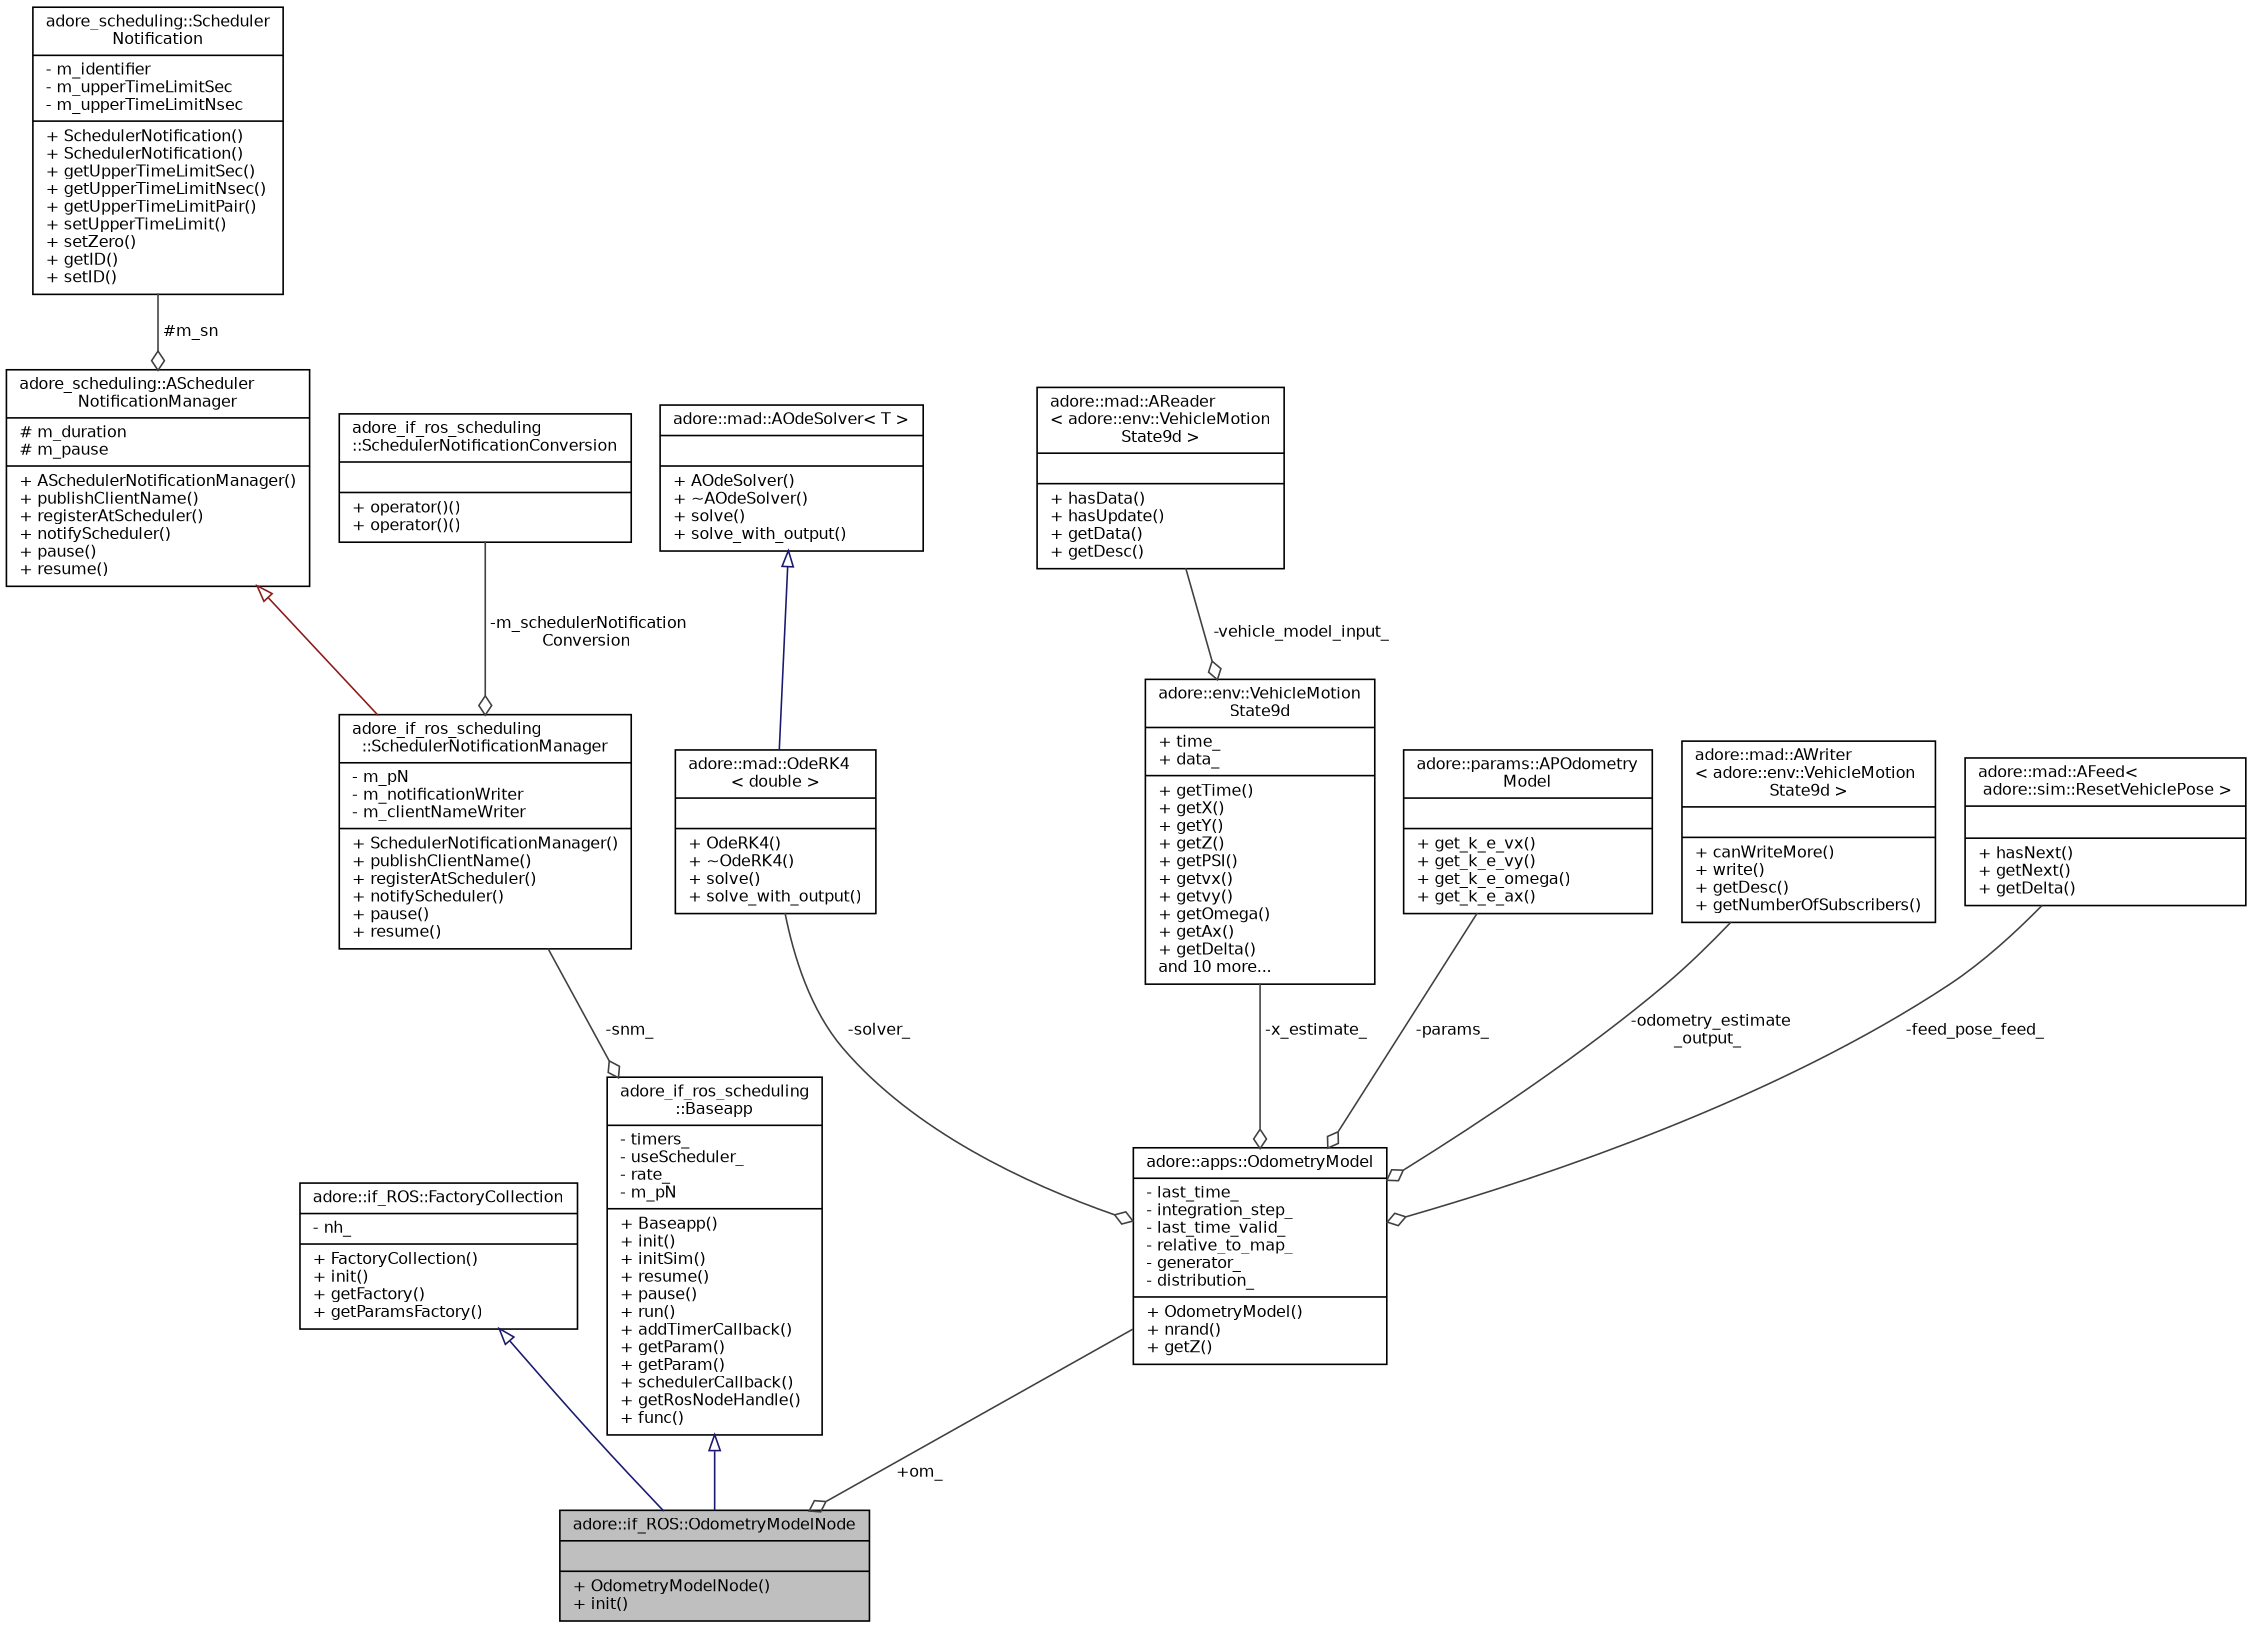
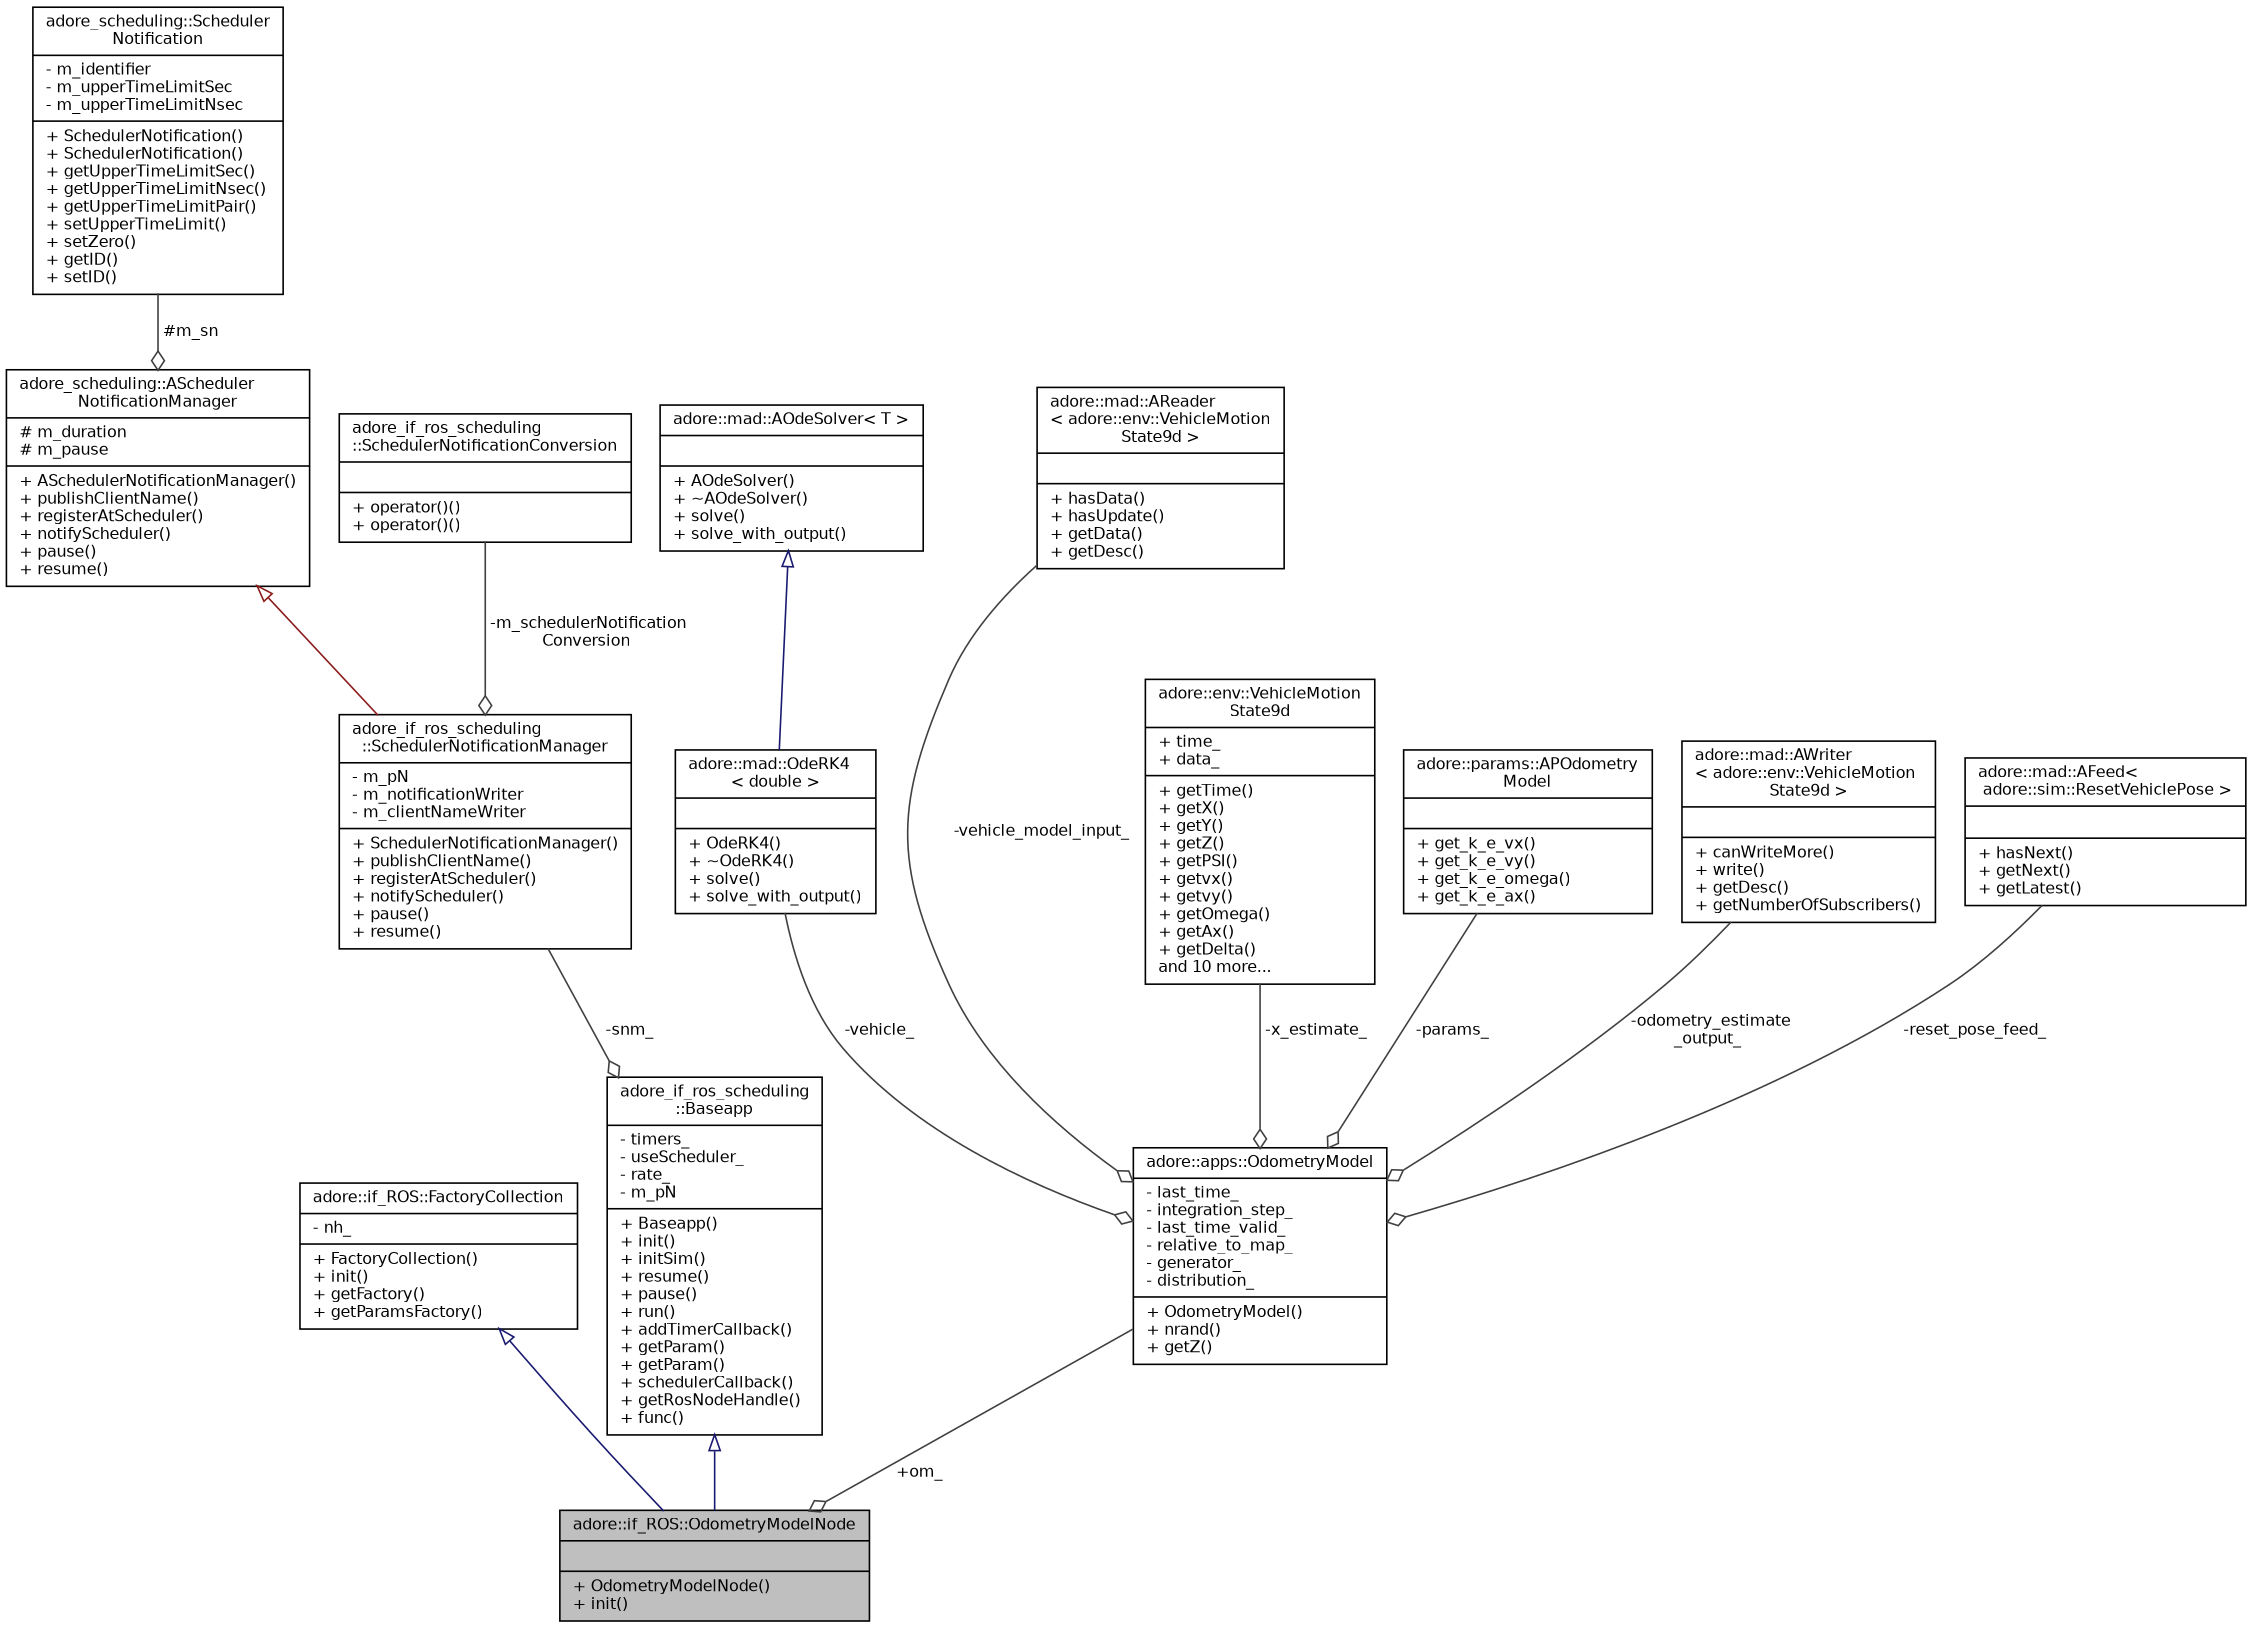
edge "adore::mad::AReader" -> "adore::env::VehicleMotion": now "adore::mad::AReader" -> "adore::apps::OdometryModel"
node "adore::mad::AFeed<": text "+ getDelta()" -> "+ getLatest()"
edge "adore::mad::OdeRK4" -> "adore::apps::OdometryModel": label " -solver_" -> " -vehicle_"
edge "adore::mad::AFeed<" -> "adore::apps::OdometryModel": label " -feed_pose_feed_" -> " -reset_pose_feed_"
